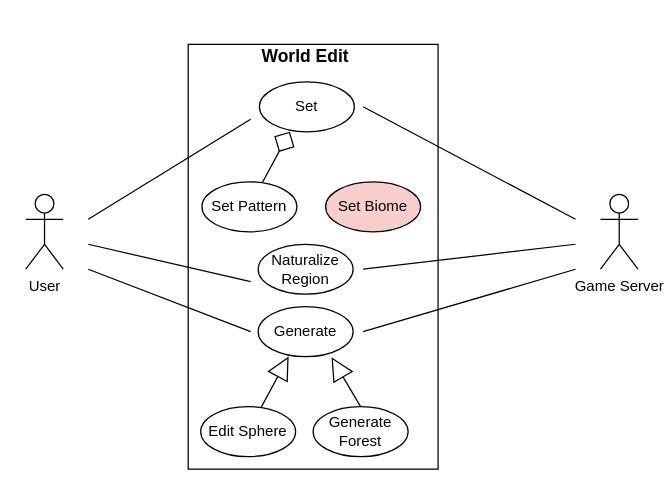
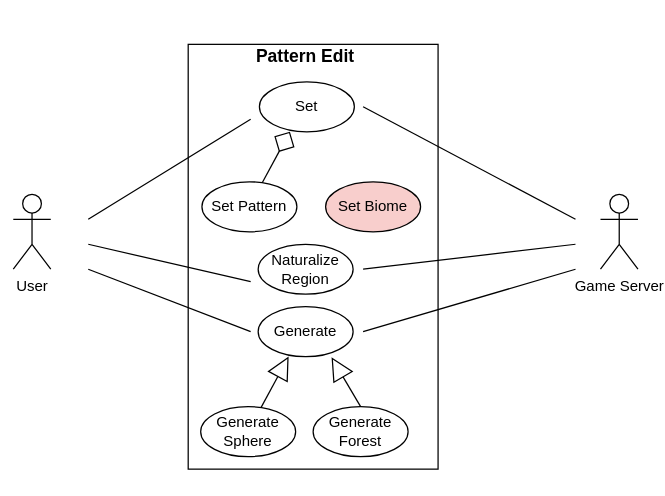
node "World Edit": label "World Edit" -> "Pattern Edit"
node "User": moved (44, 232) -> (32, 232)
node "Edit Sphere": label "Edit Sphere" -> "Generate Sphere"
